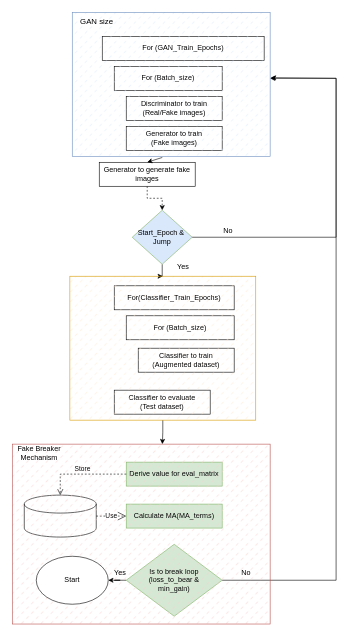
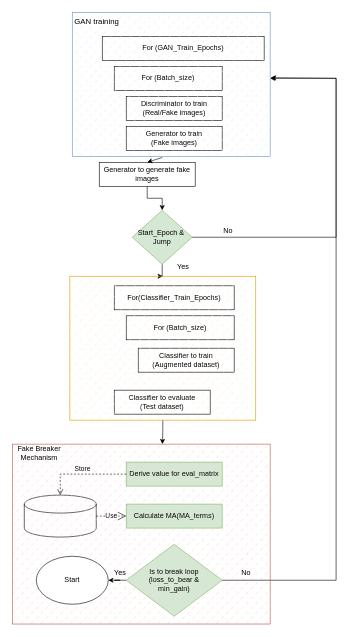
node "GAN size": label "GAN size" -> "GAN training"
edge "Generator to generate fake images" -> "Start_Epoch & Jump": style dashed -> solid
node "Start_Epoch & Jump": fillcolor #dae8fc -> #d5e8d4
